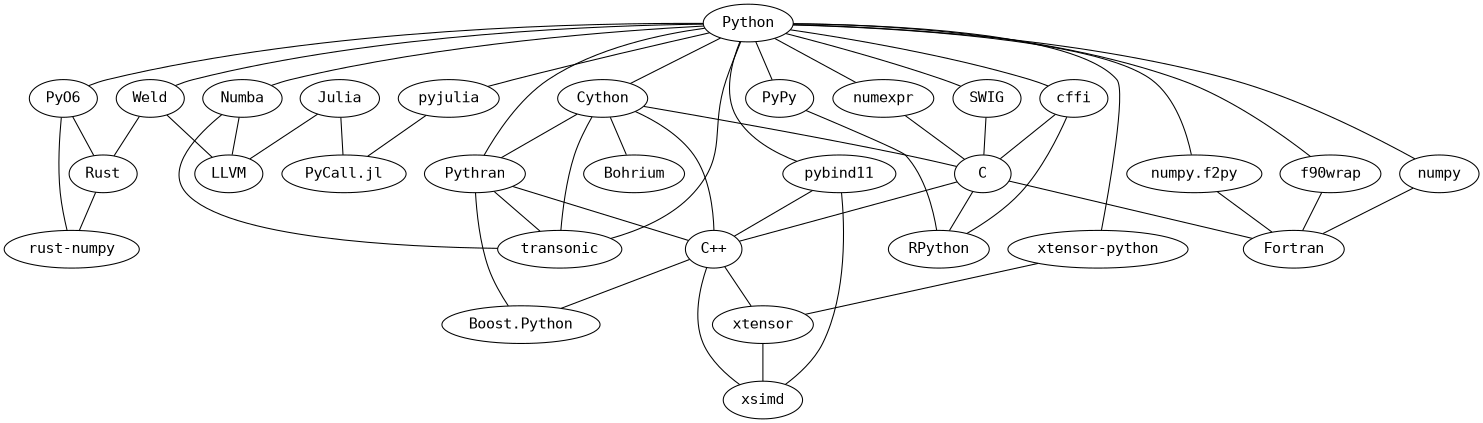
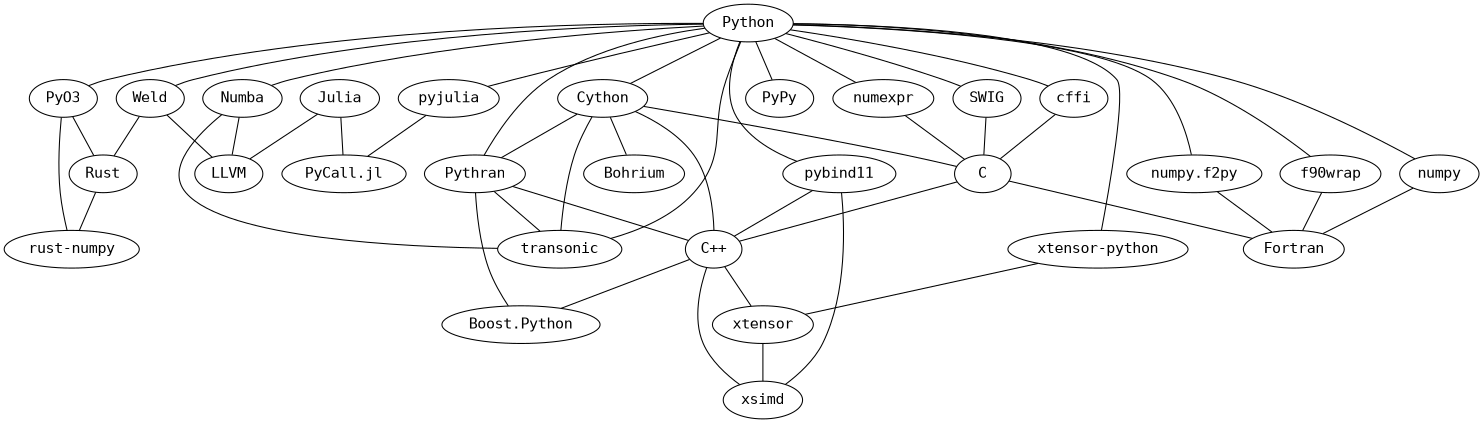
node "PyO6": label "PyO6" -> "PyO3"
node "RPython": removed
